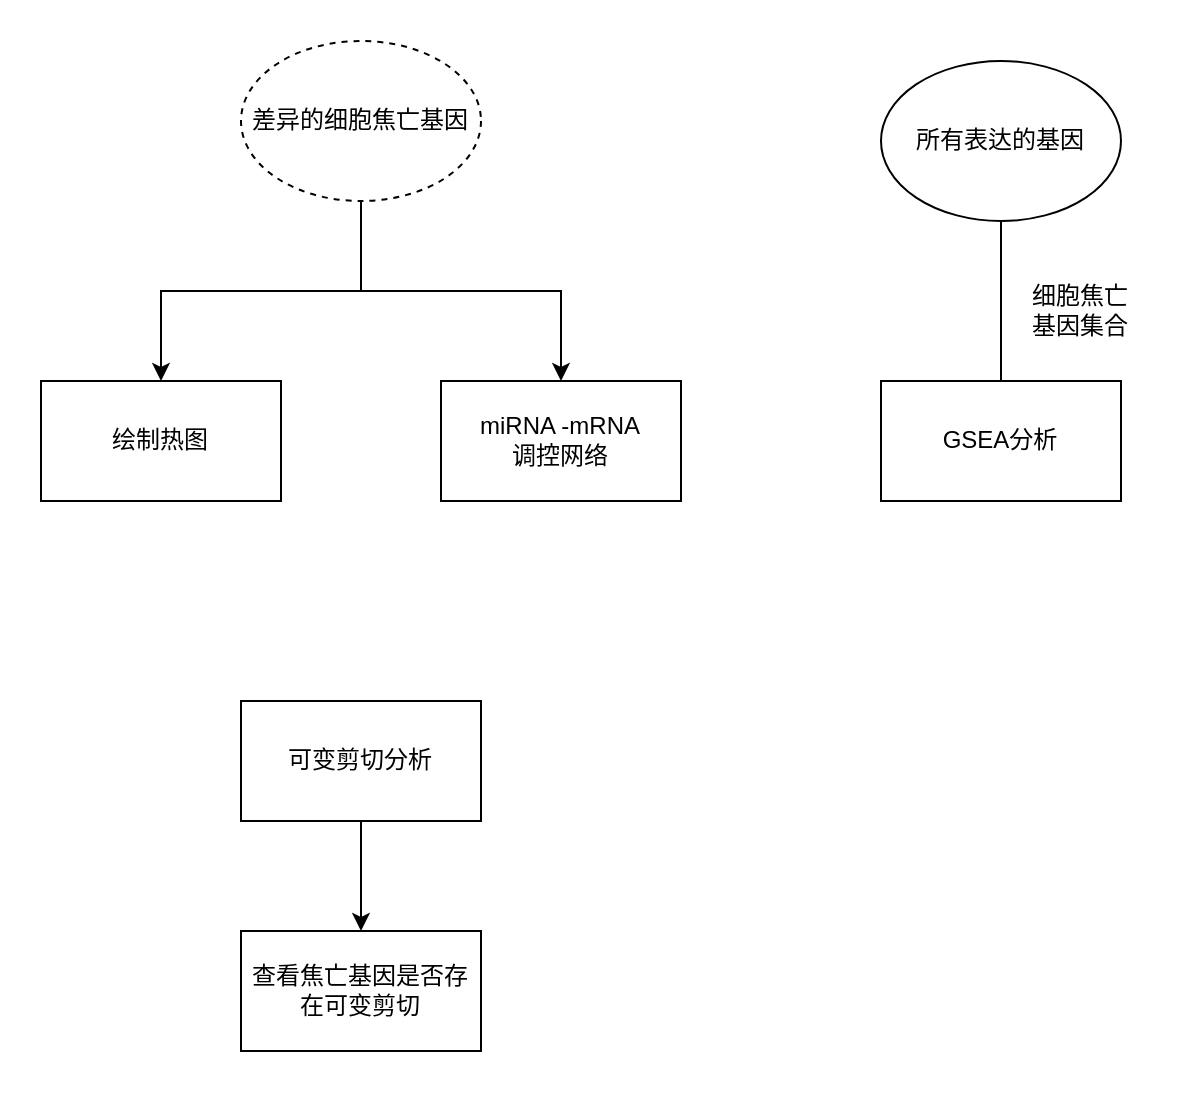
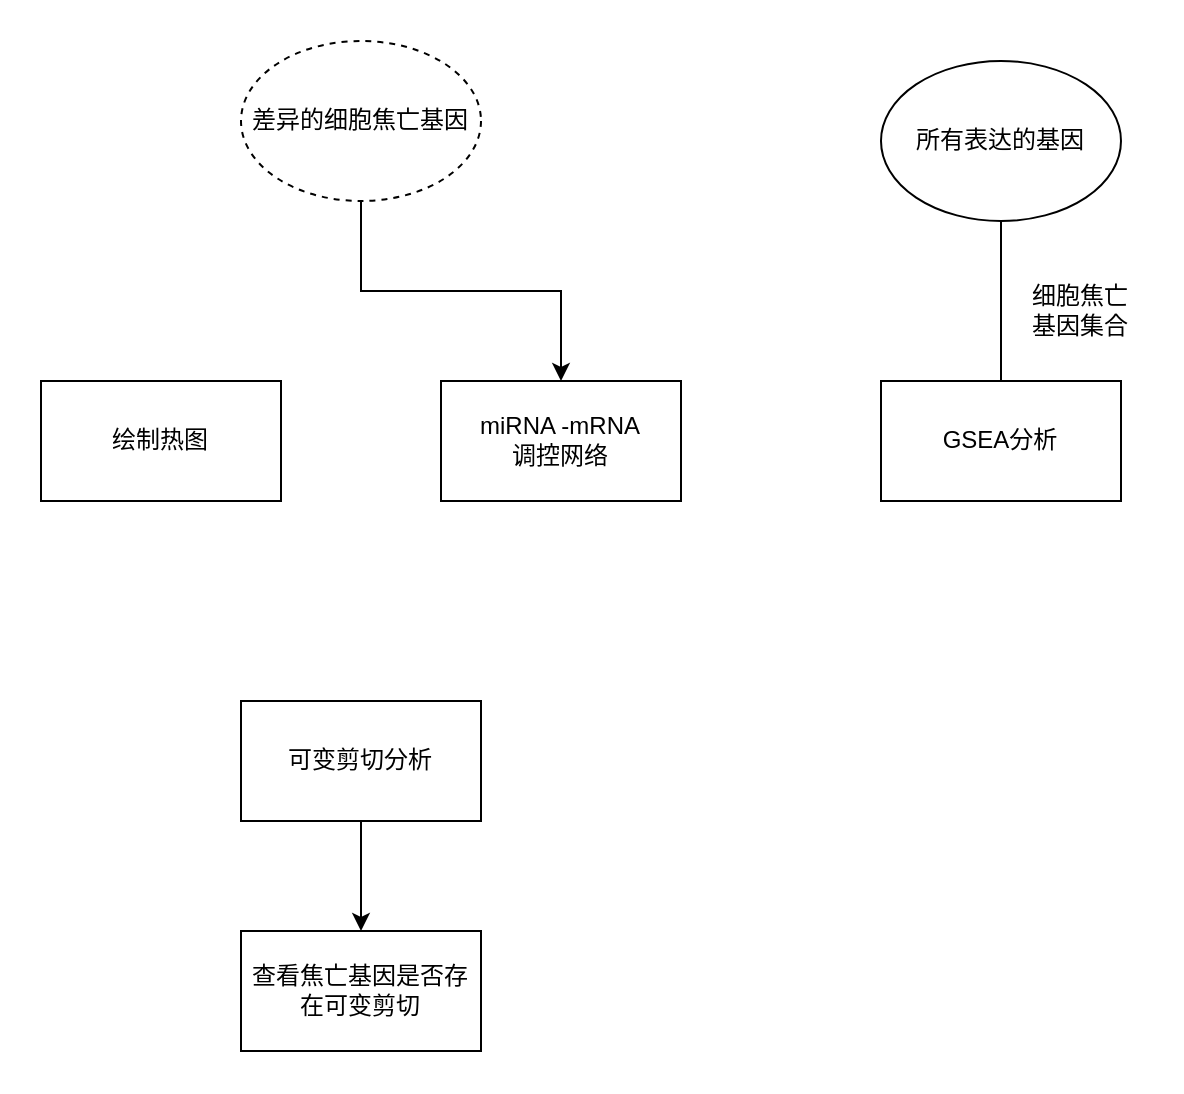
edge "差异的细胞焦亡基因" -> "绘制热图": removed
